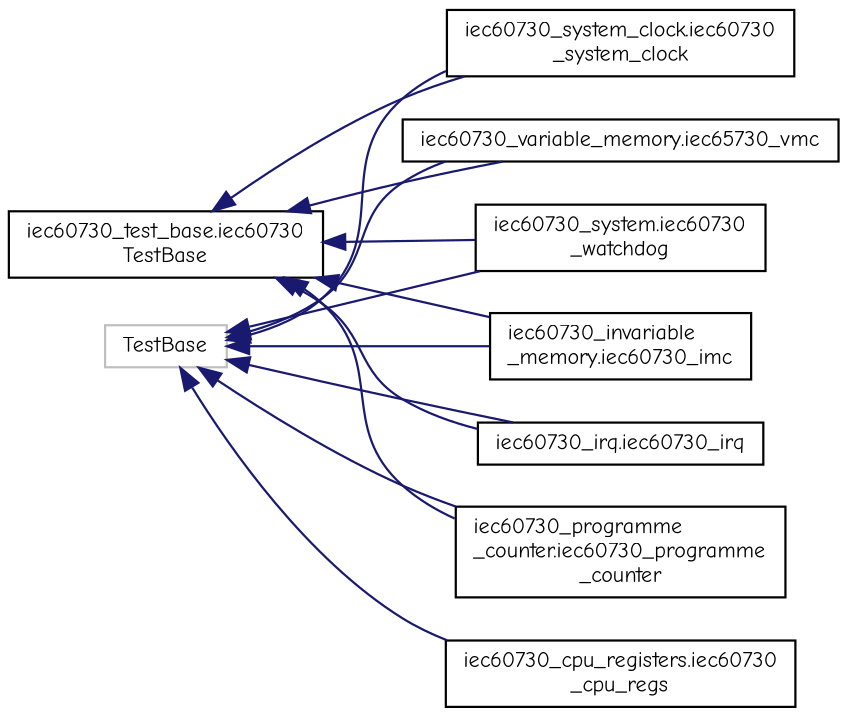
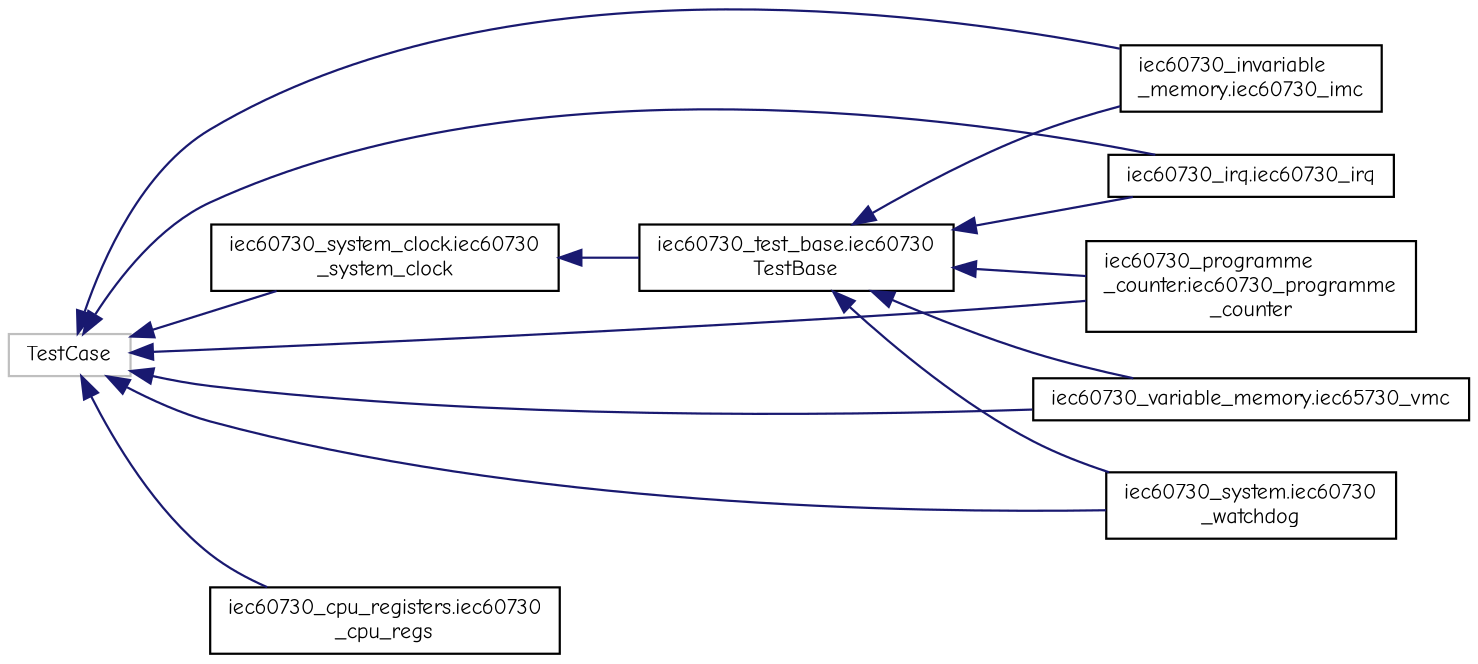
edge "iec60730_system_clock.iec60730 _system_clock" -> "iec60730_test_base.iec60730 TestBase": reversed
node "TestBase": label "TestBase" -> "TestCase"
